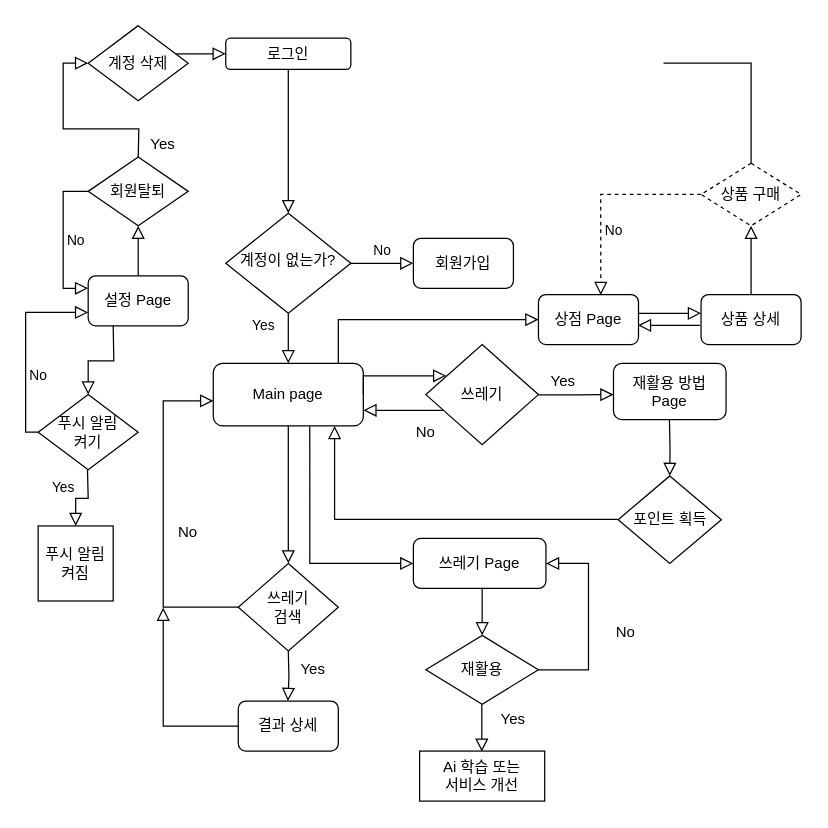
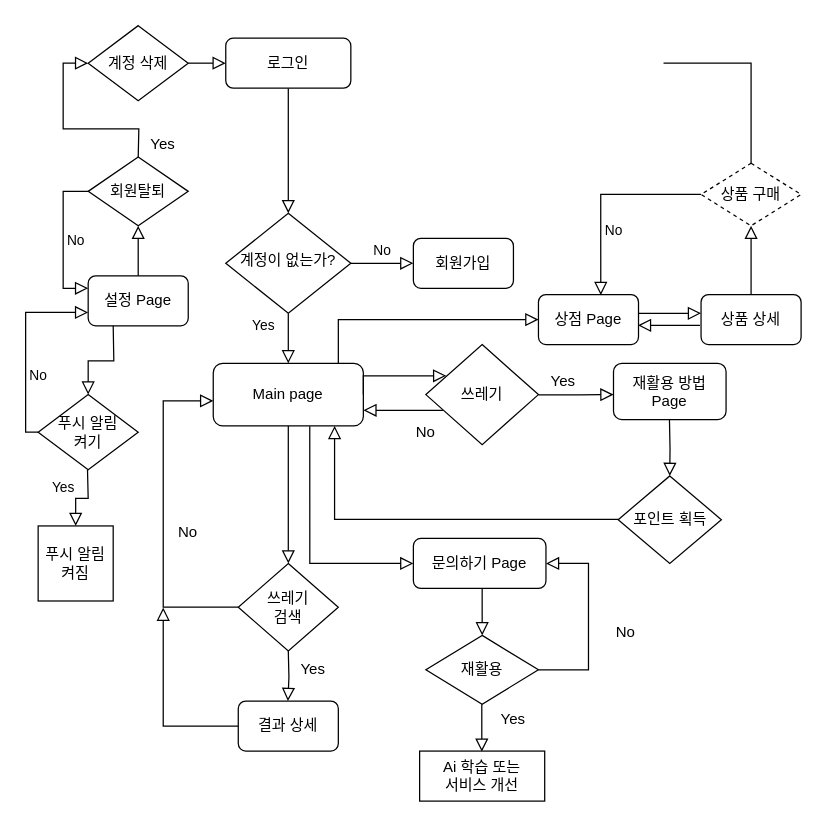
node "로그인": size 125x31 -> 125x50
edge "상품 구매" -> "상점 Page": style dashed -> solid
node "쓰레기 Page": label "쓰레기 Page" -> "문의하기 Page"
